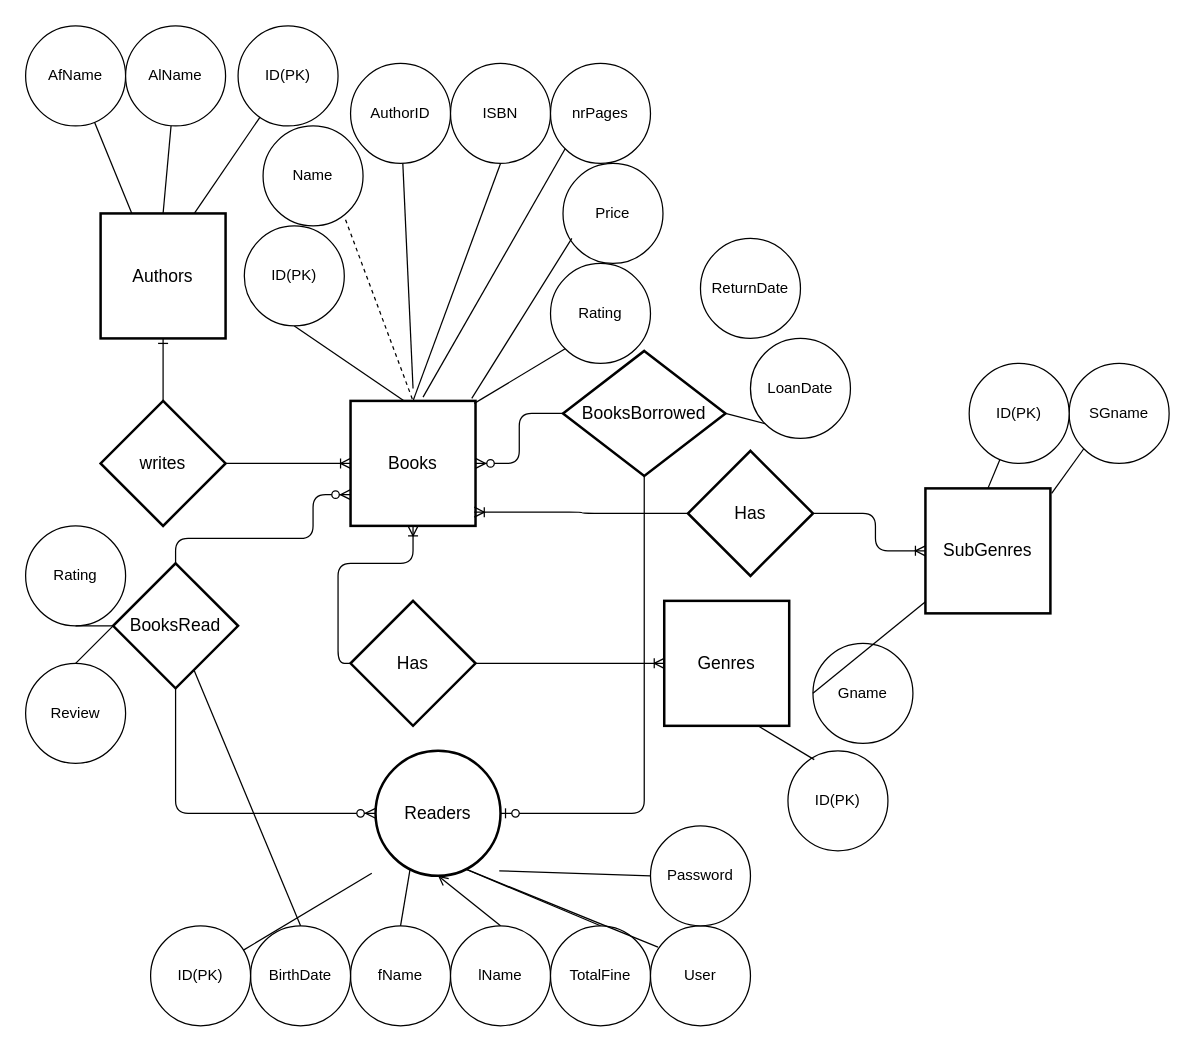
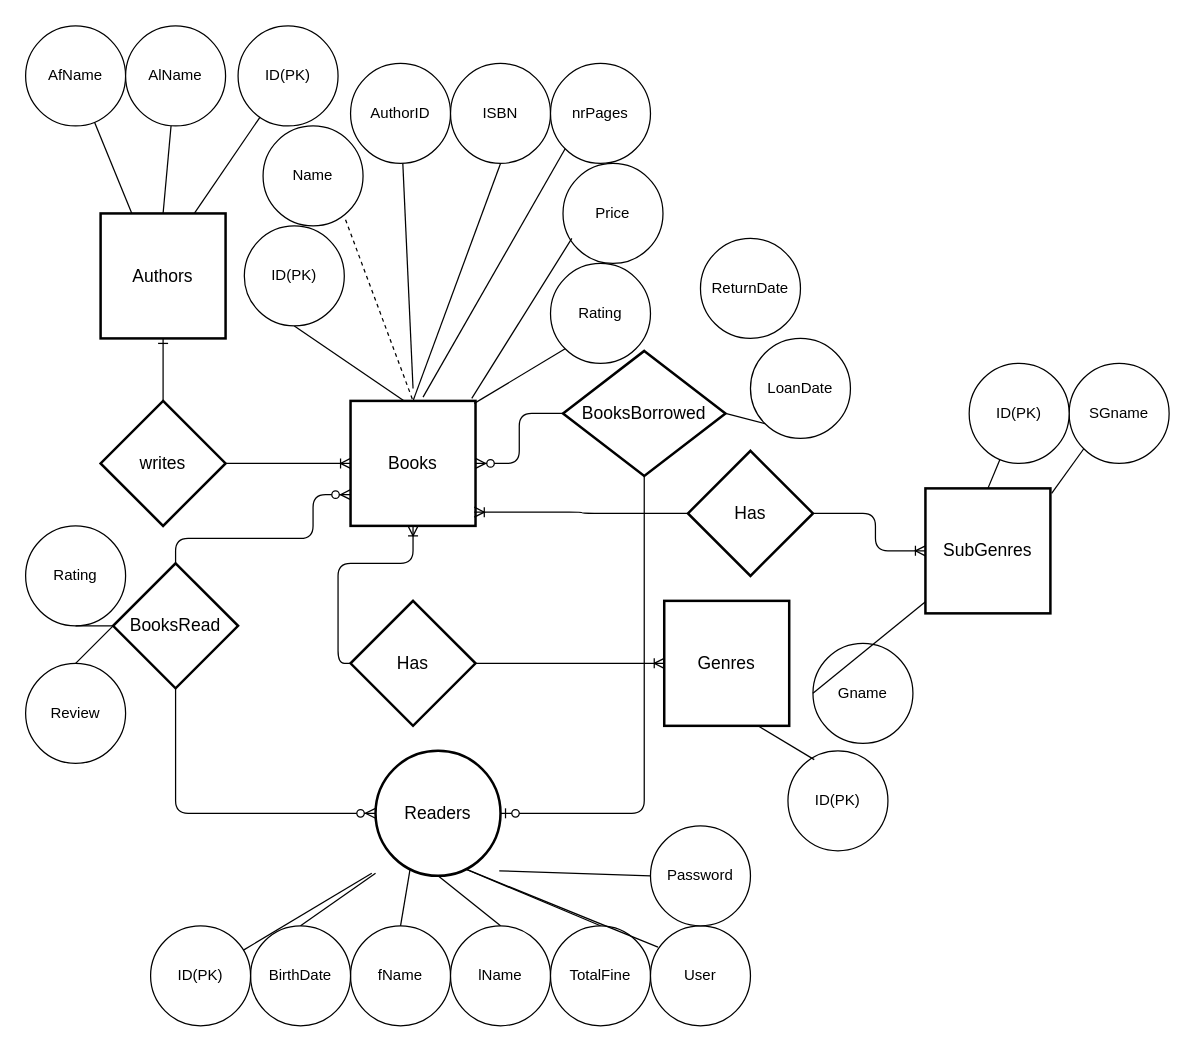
edge "BooksRead" -- "BirthDate": now "Readers" -- "BirthDate"
edge "lName" -> "Readers": arrowhead open -> none
